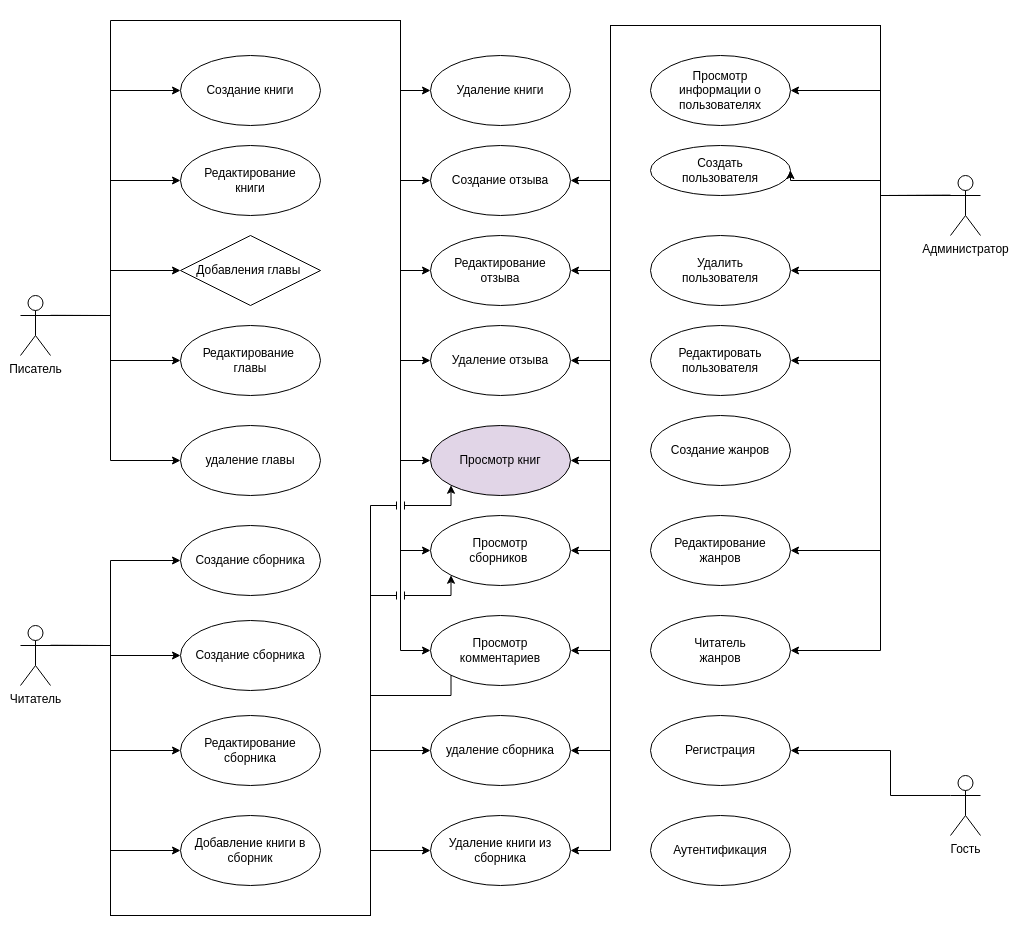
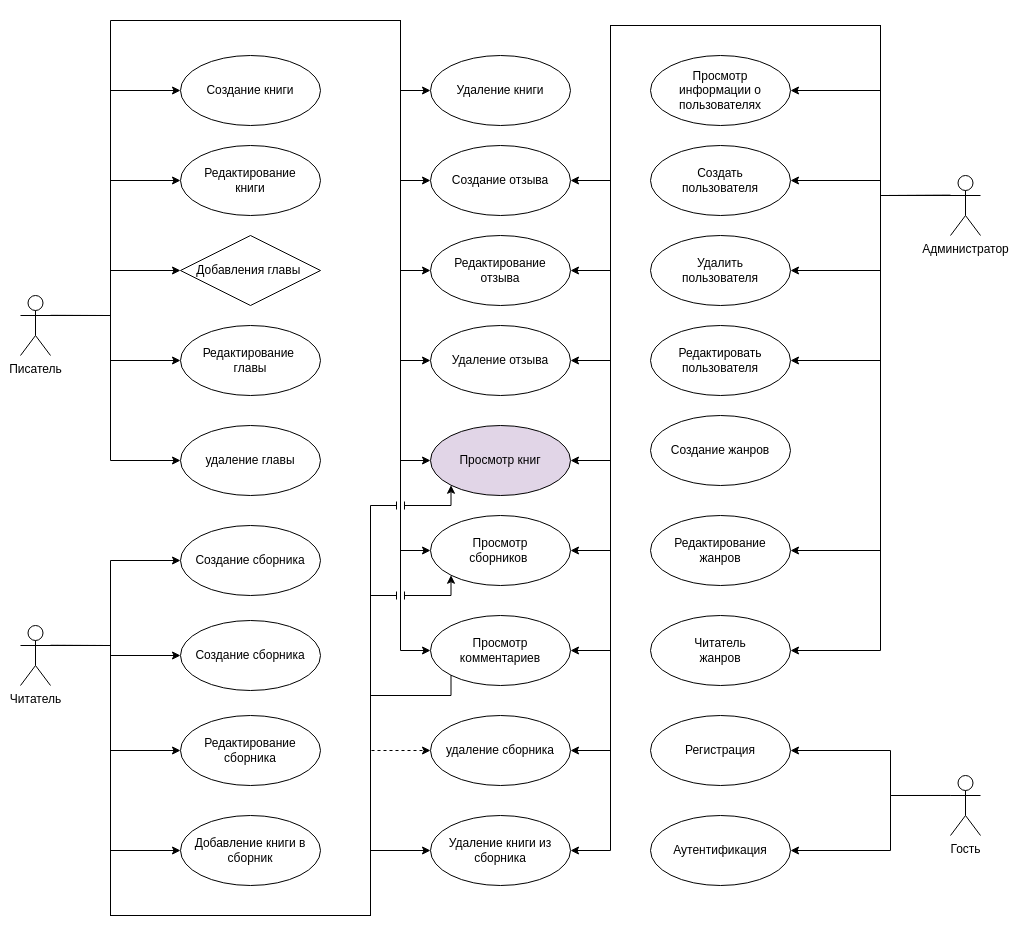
node "Создать пользователя": size 140x50 -> 140x70
edge "Читатель" -> "удаление сборника": style solid -> dashed
edge "Гость" -> "Аутентификация": added
